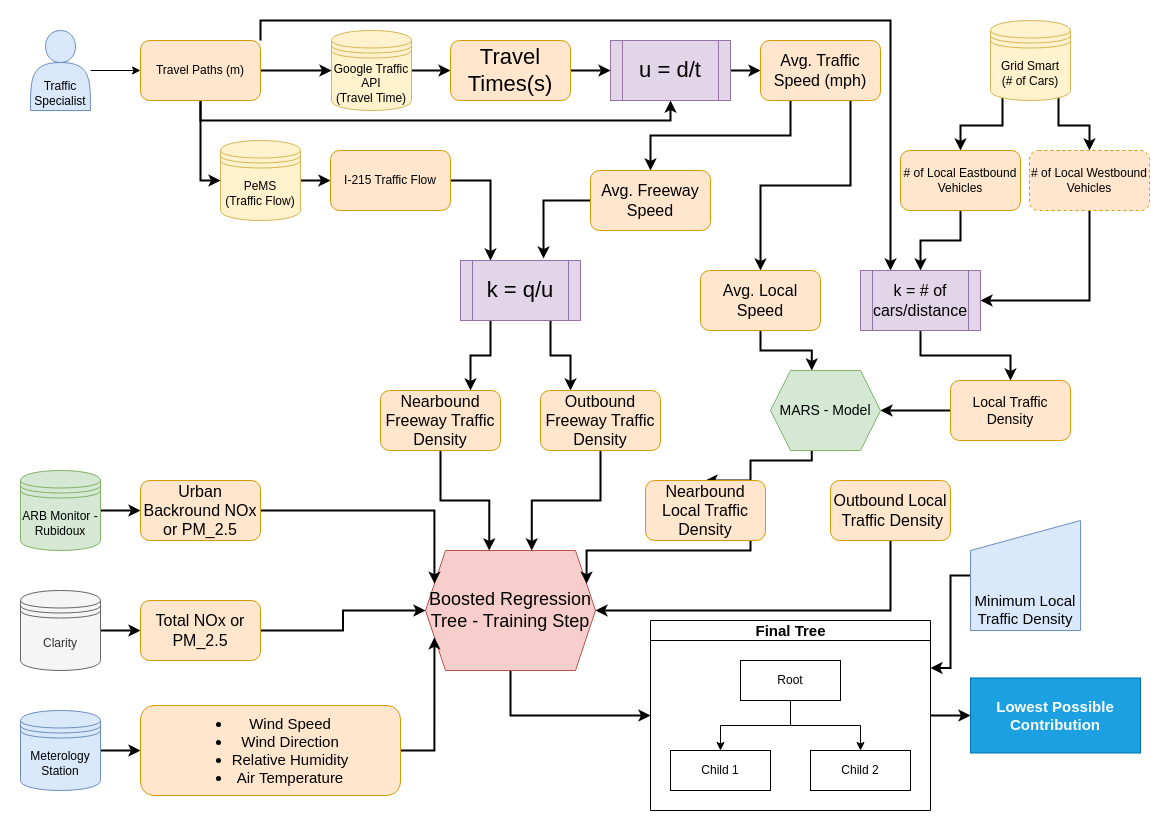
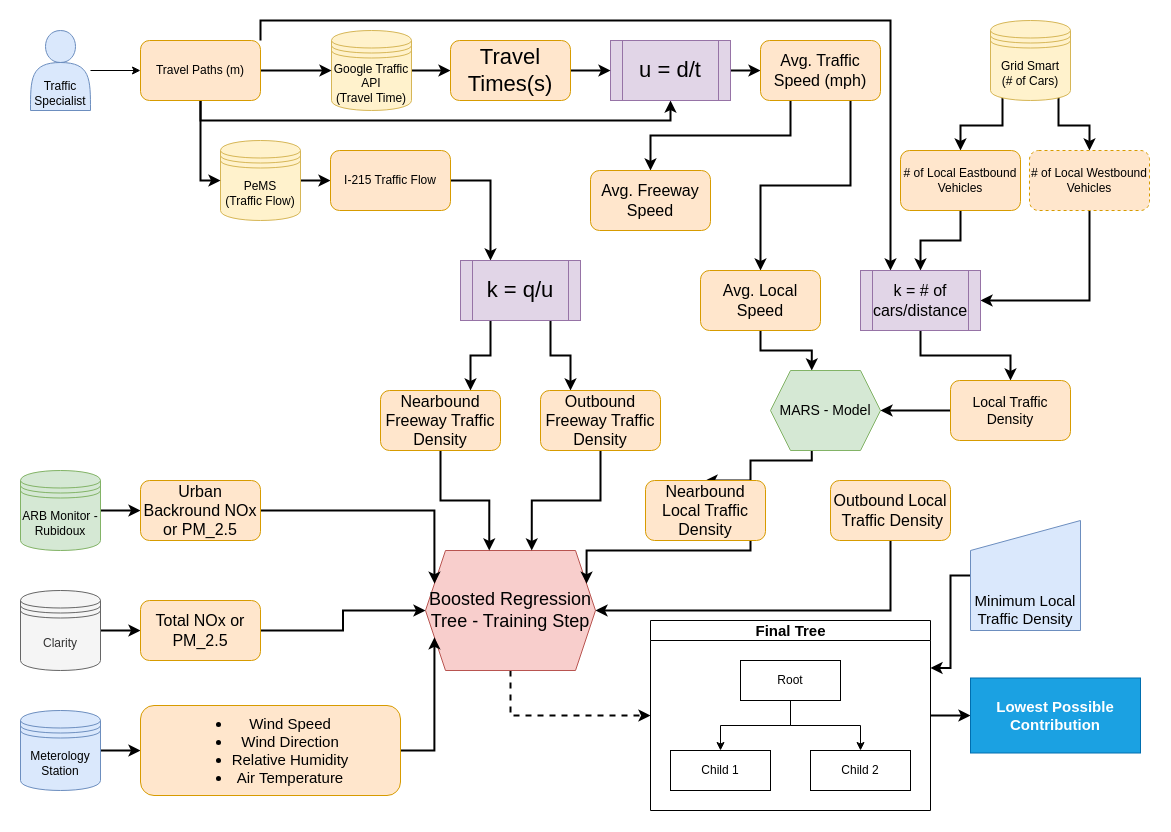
edge "Avg. Freeway Speed" -> "k = q/u": removed
edge "Boosted Regression Tree - Training Step" -> "Final Tree": style solid -> dashed
